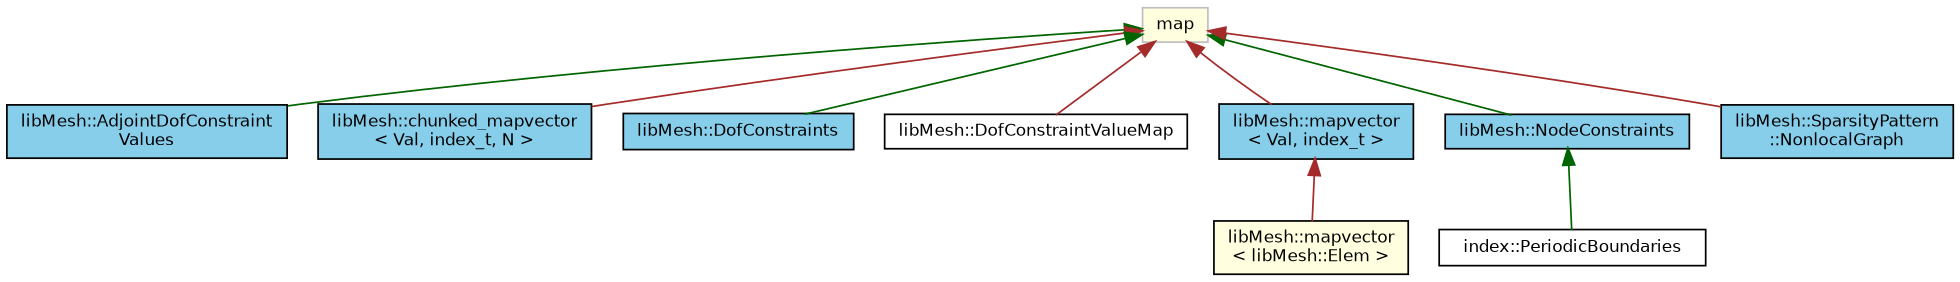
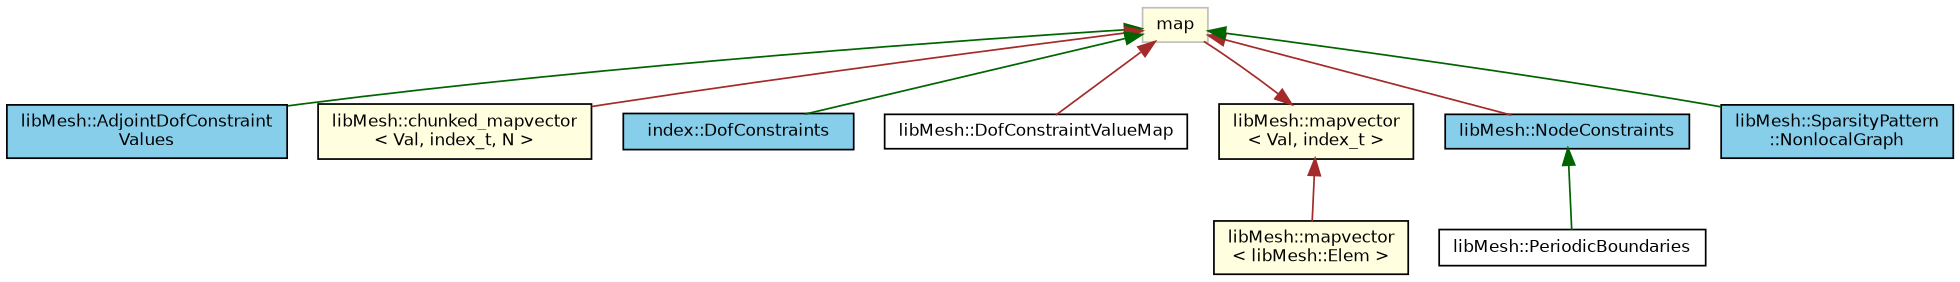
edge "libMesh::SparsityPattern ::NonlocalGraph" -> "map": color brown -> darkgreen
edge "libMesh::NodeConstraints" -> "map": color darkgreen -> brown
edge "libMesh::mapvector < Val, index_t >" -> "map": reversed
node "libMesh::chunked_mapvector < Val, index_t, N >": fillcolor skyblue -> lightyellow
node "libMesh::DofConstraints": label "libMesh::DofConstraints" -> "index::DofConstraints"
node "libMesh::mapvector < Val, index_t >": fillcolor skyblue -> lightyellow
node "index::PeriodicBoundaries": label "index::PeriodicBoundaries" -> "libMesh::PeriodicBoundaries"
